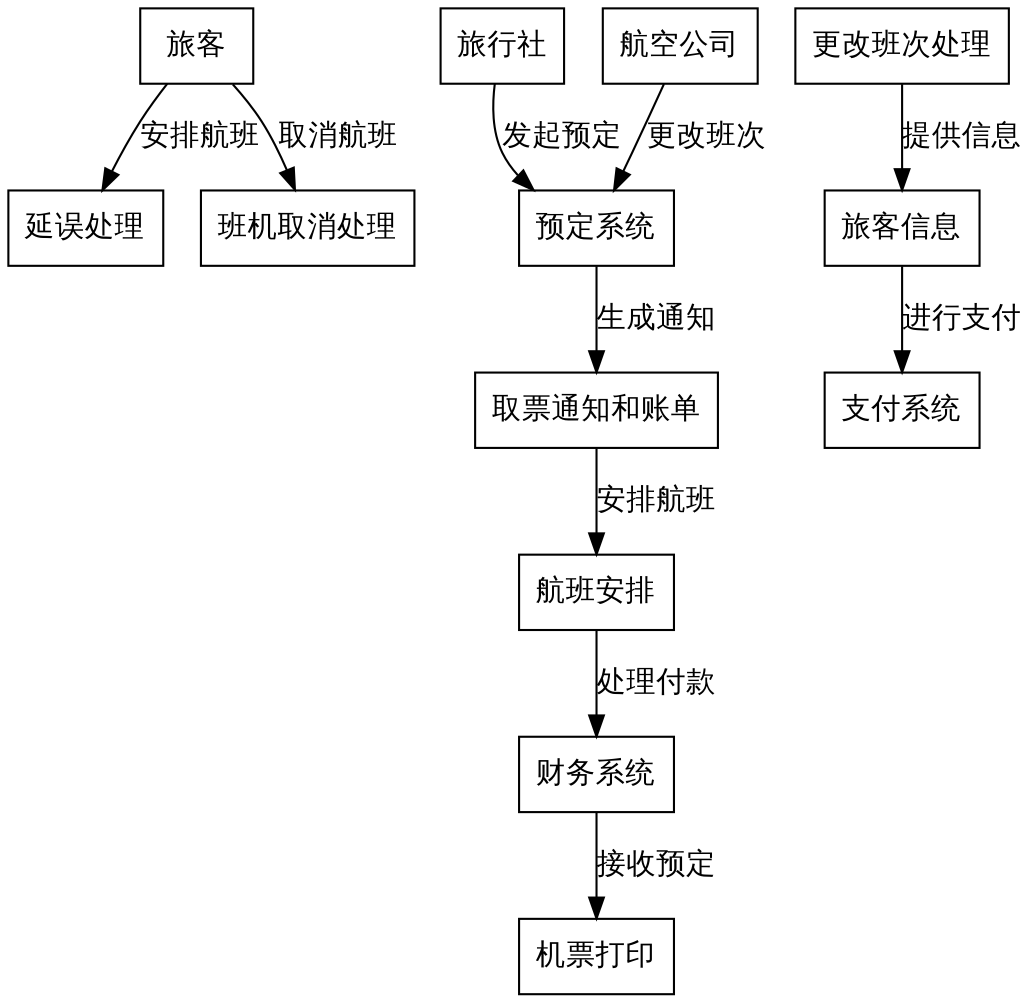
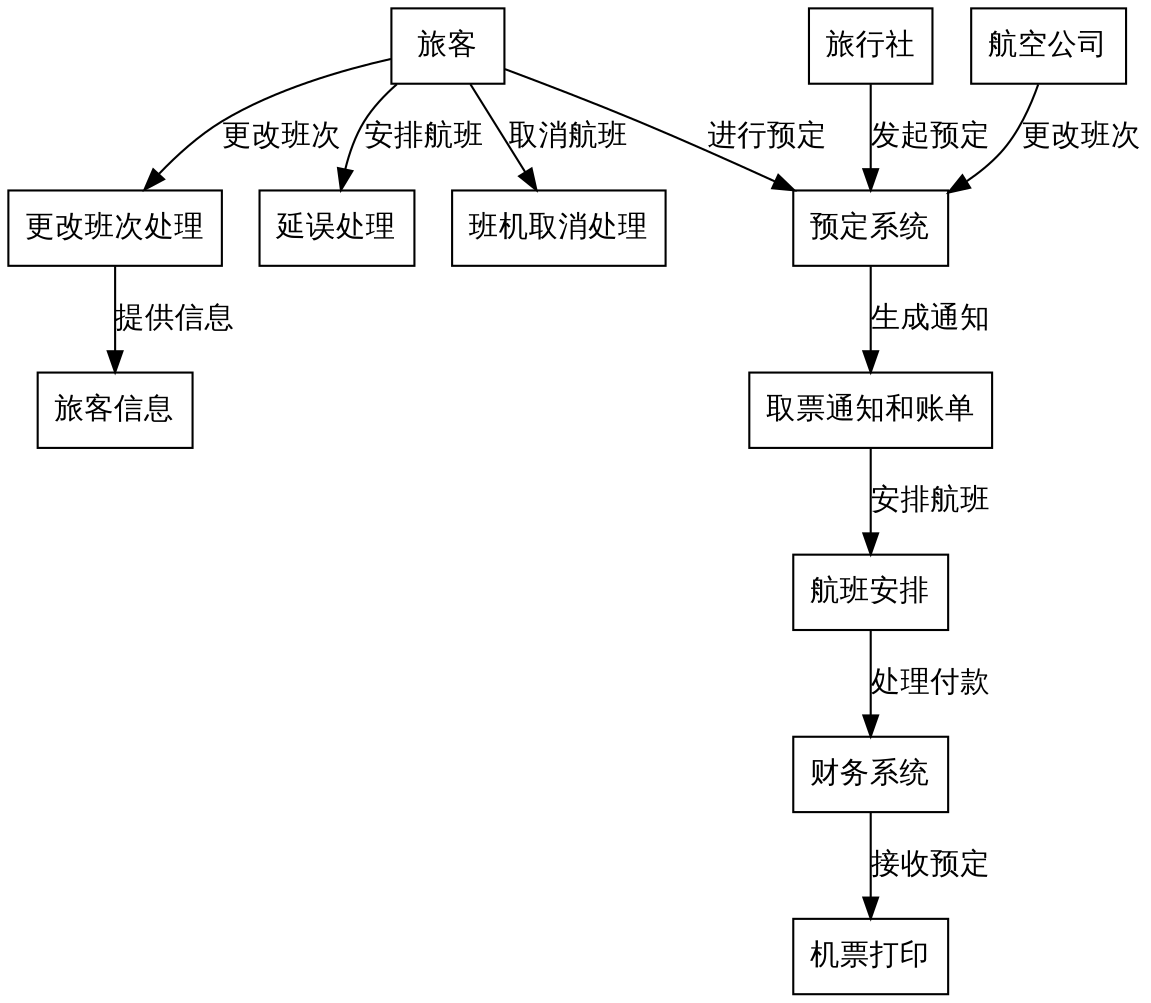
edge "旅客" -> "更改班次处理": added, label "更改班次"
edge "旅客" -> "预定系统": added, label "进行预定"
node "支付系统": removed
